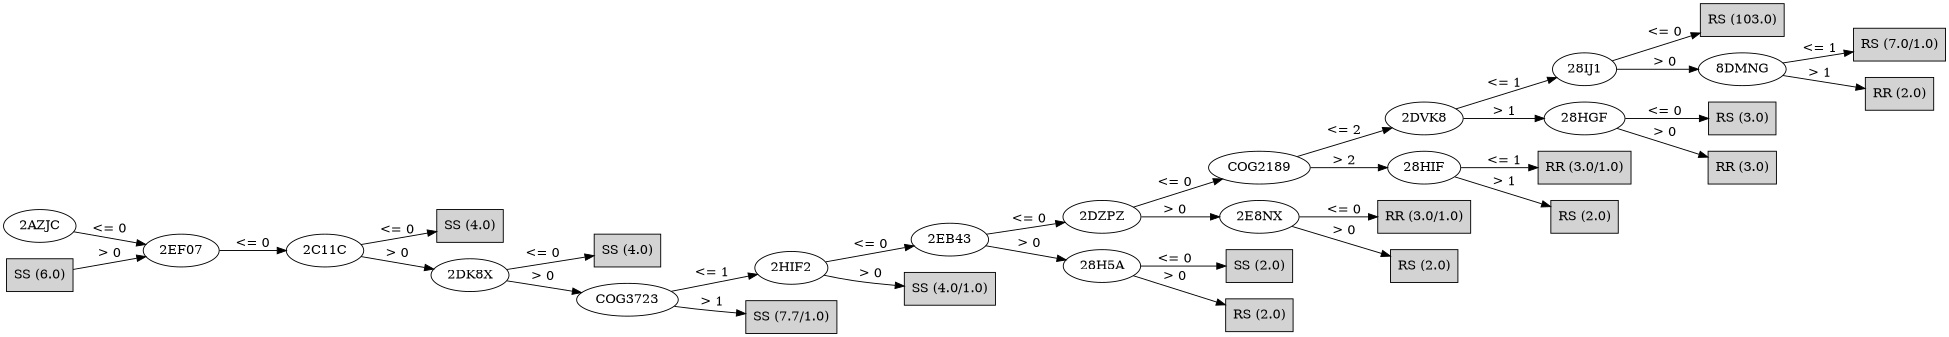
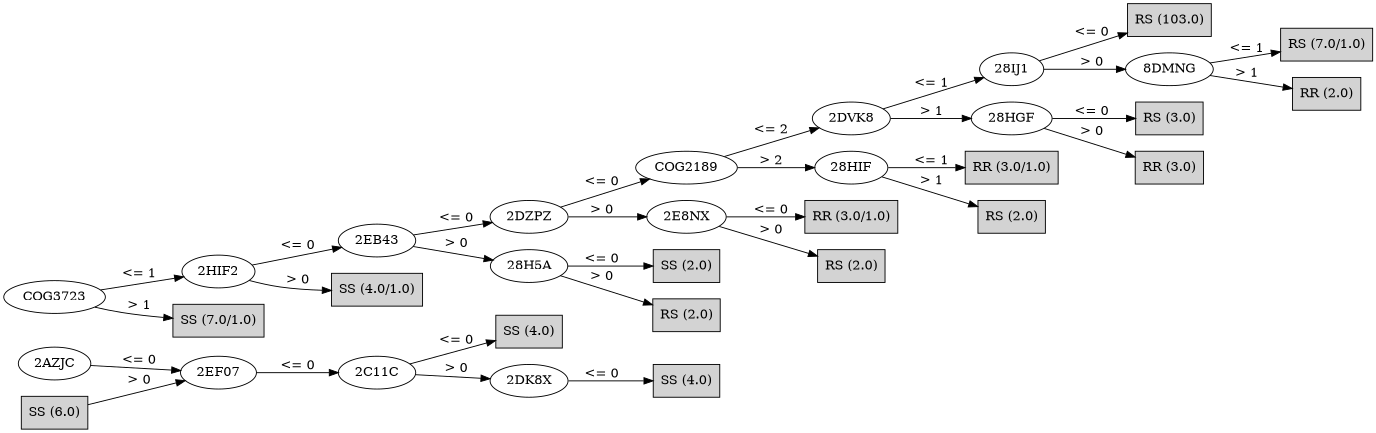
edge "2DK8X" -> "COG3723": removed, label "> 0"
node "SS (7.7/1.0)": label "SS (7.7/1.0)" -> "SS (7.0/1.0)"
